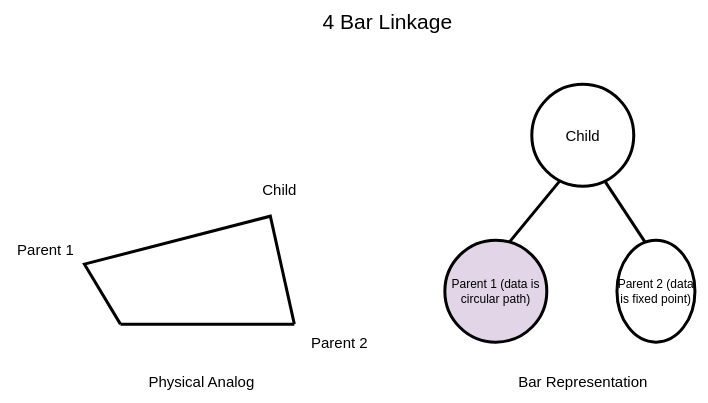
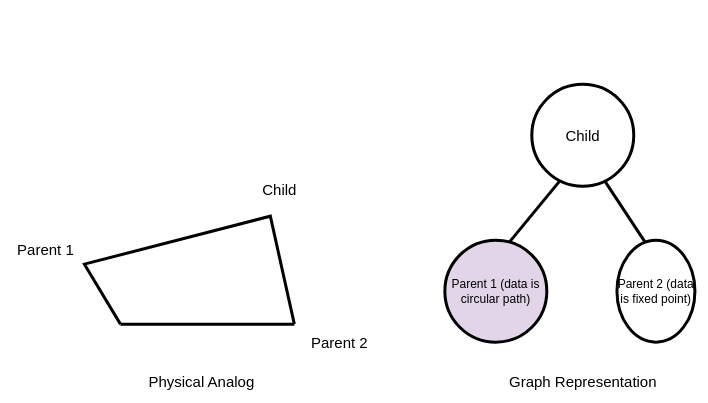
node "4 Bar Linkage": removed
node "Bar Representation": label "Bar Representation" -> "Graph Representation"
